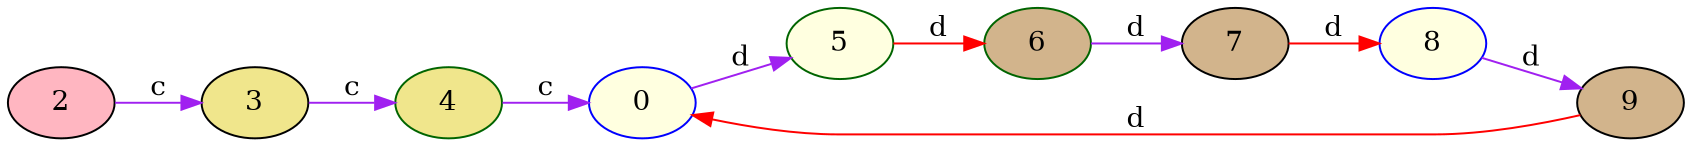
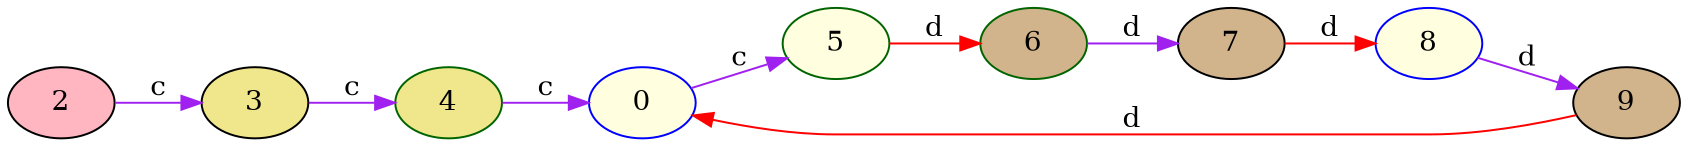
edge "0" -> "5": label "d" -> "c"
